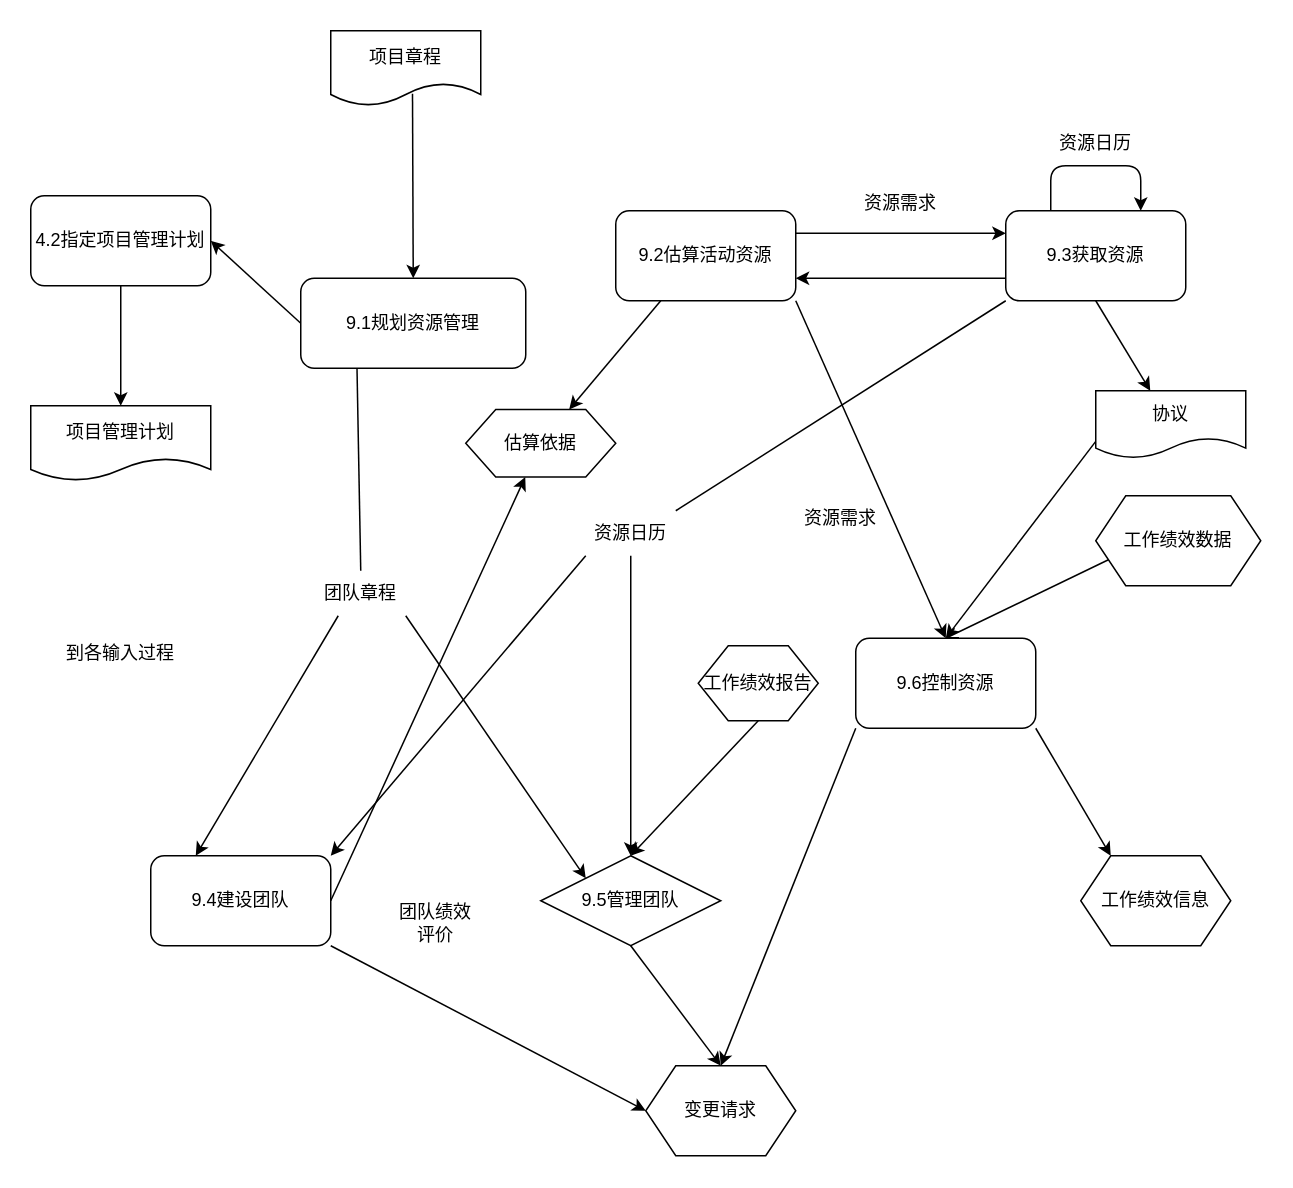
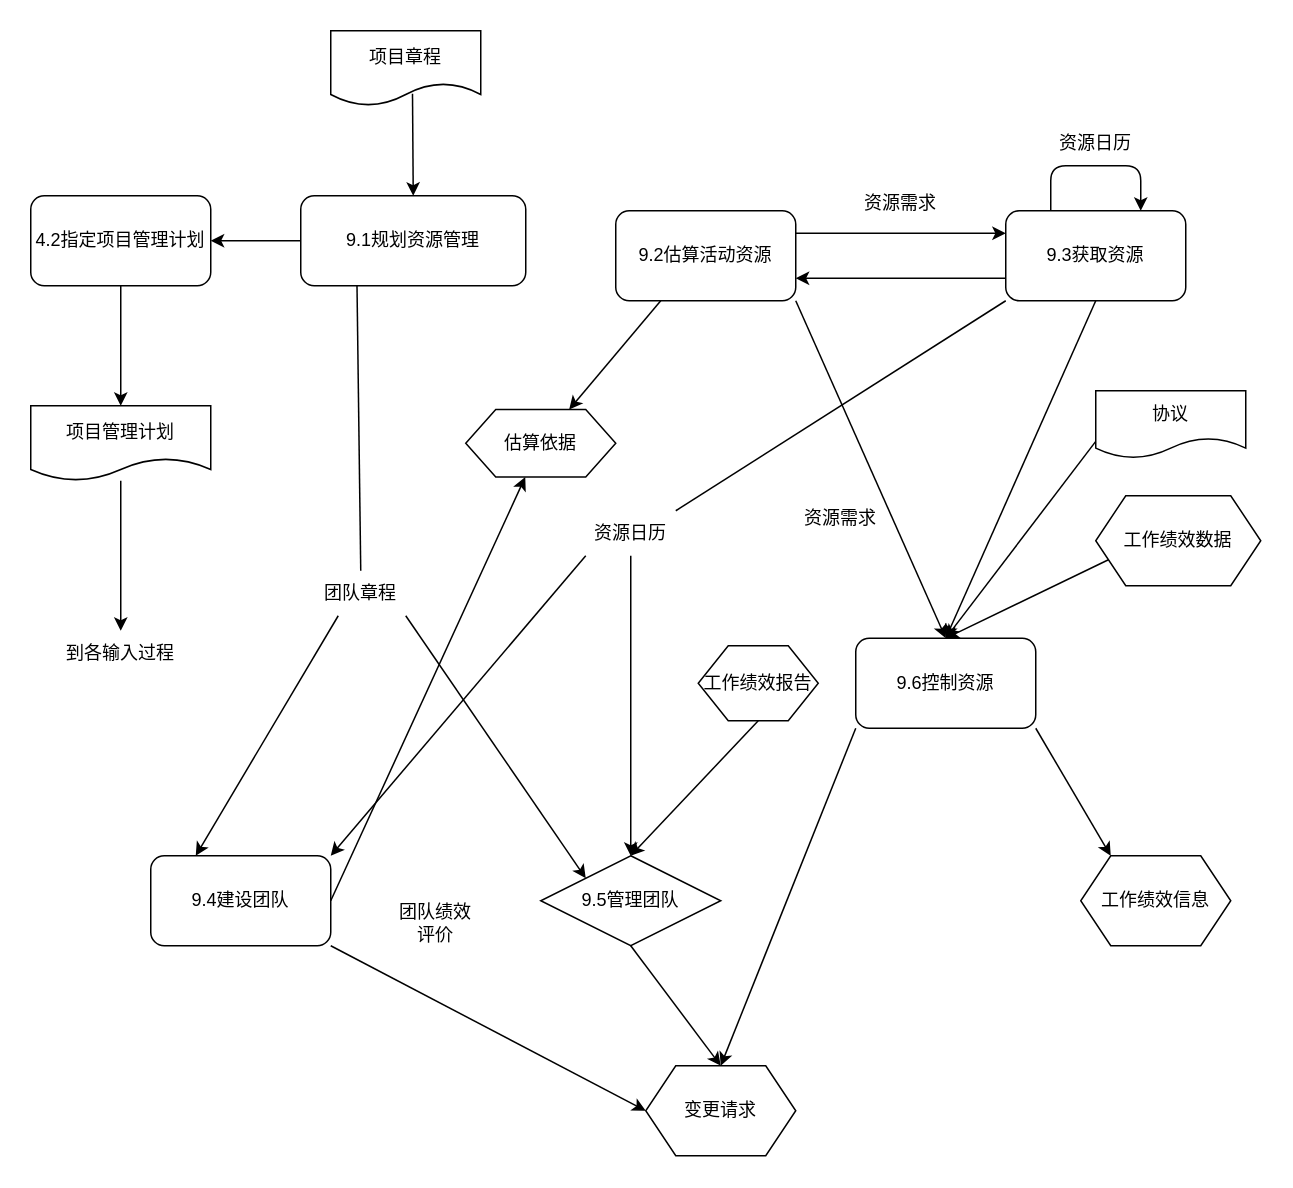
node "9.1规划资源管理": moved (413, 323) -> (413, 241)
edge "9.3获取资源" -> "协议": now "9.3获取资源" -> "9.6控制资源"
edge "项目管理计划" -> "到各输入过程": added
edge "工作绩效数据" -> "9.6控制资源": arrowhead open -> classic
